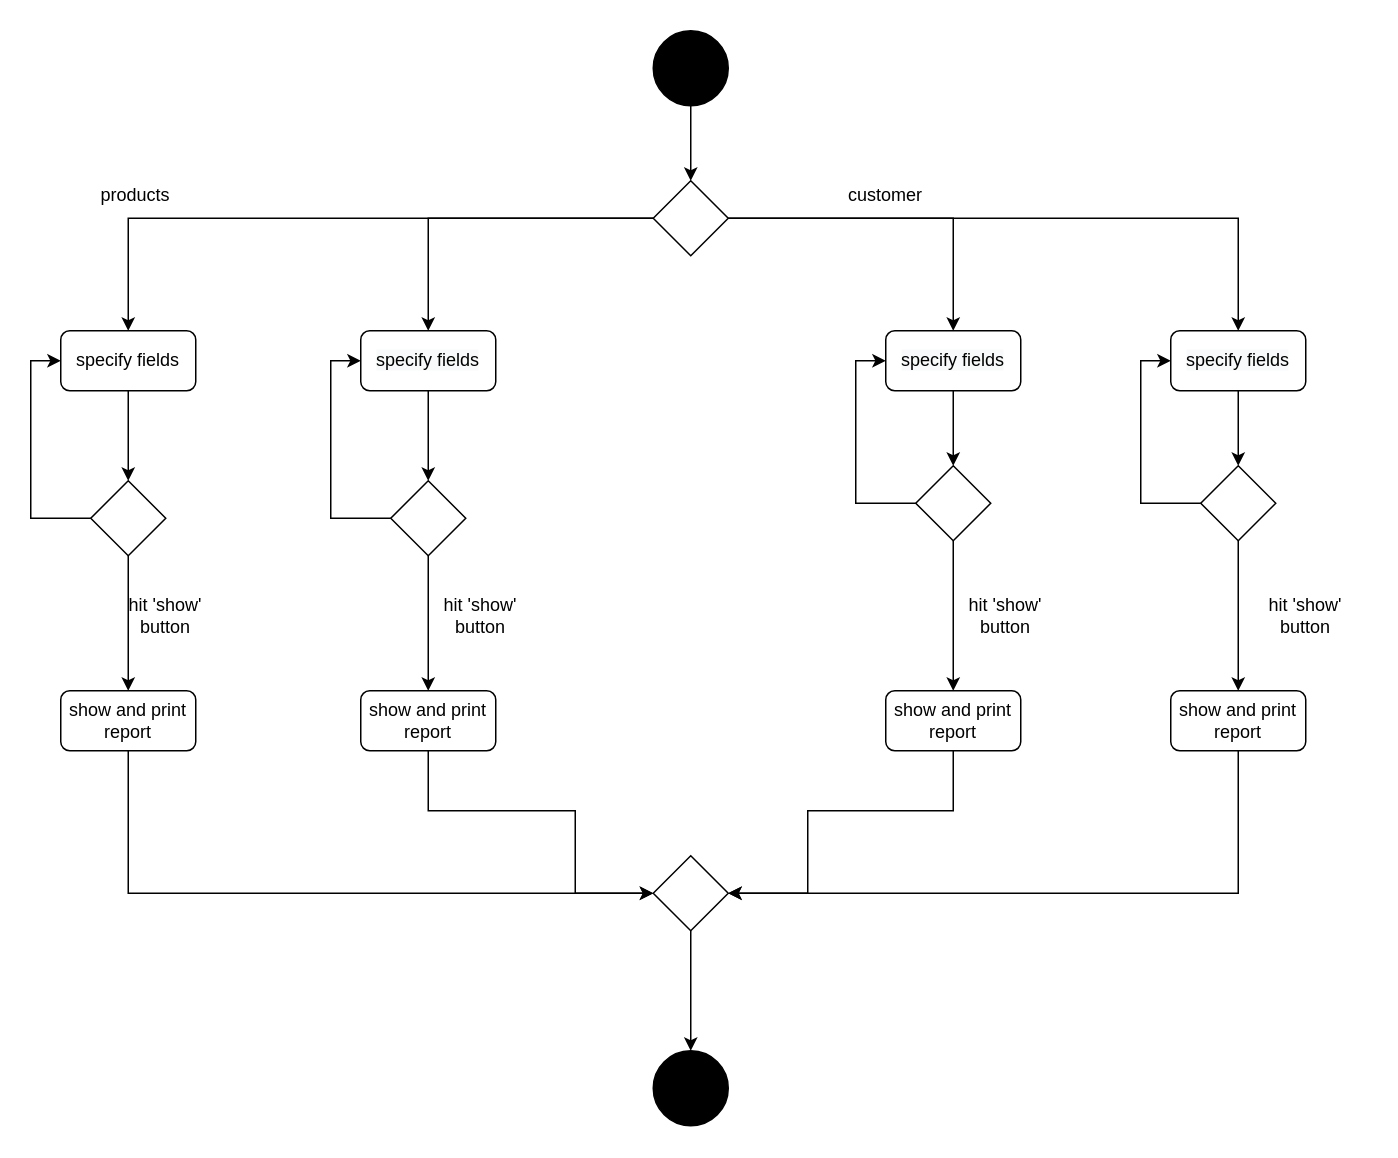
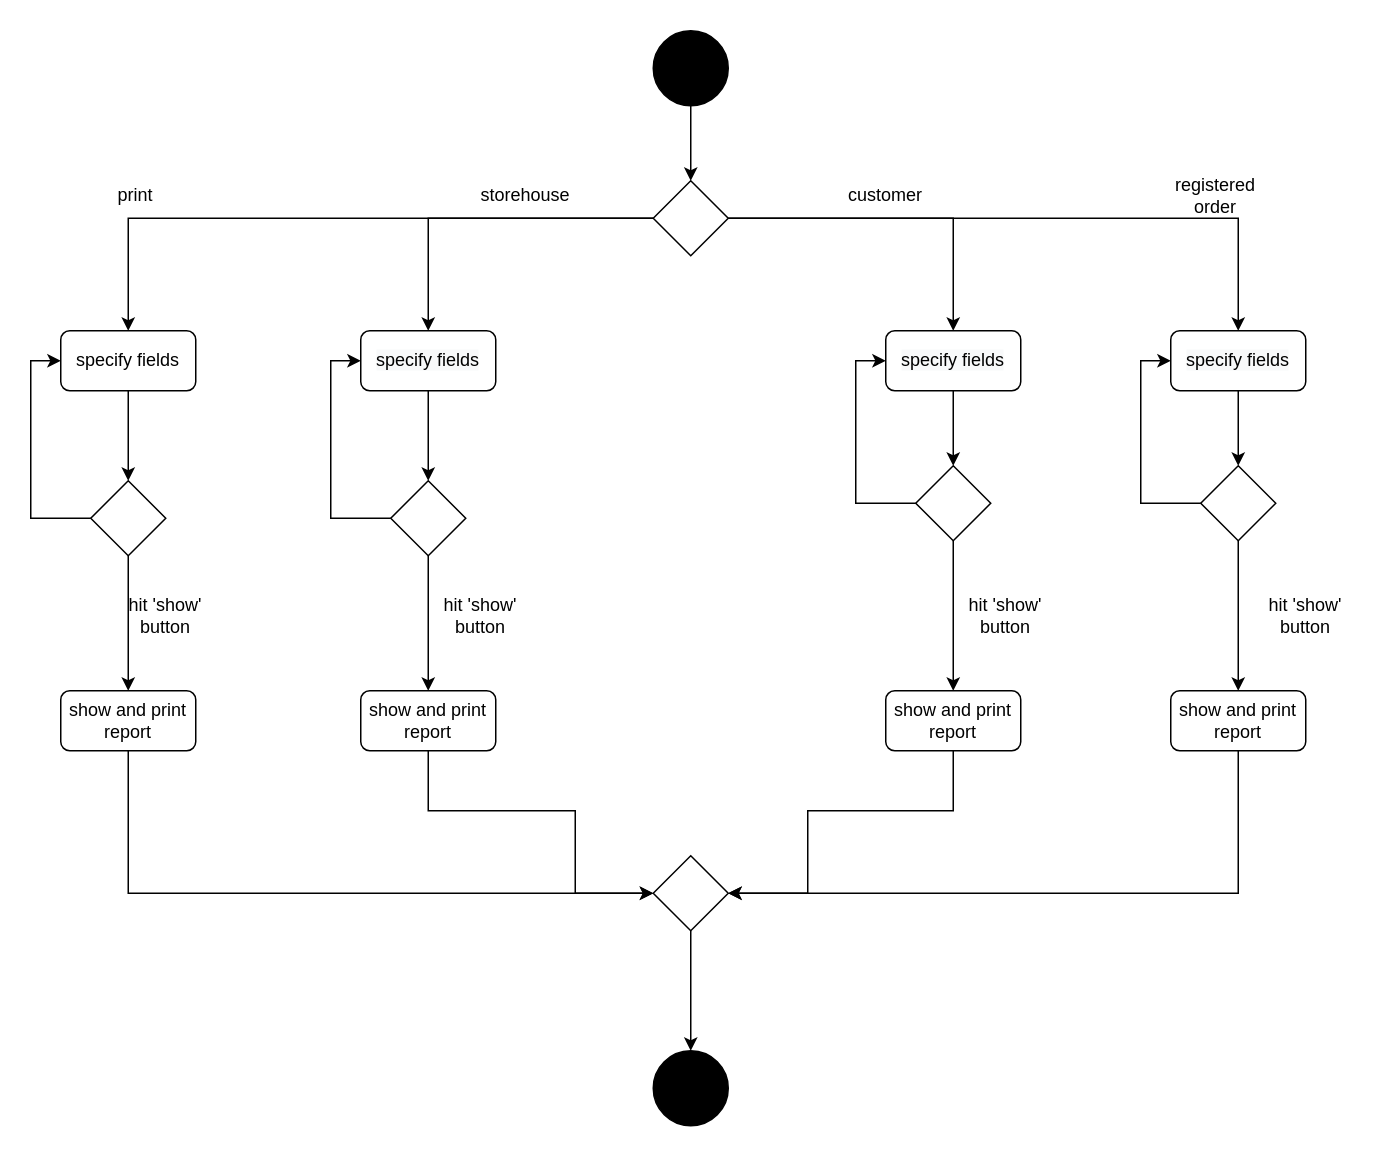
node "products": label "products" -> "print"
node "storehouse": added
node "registered order": added
